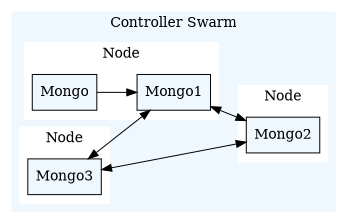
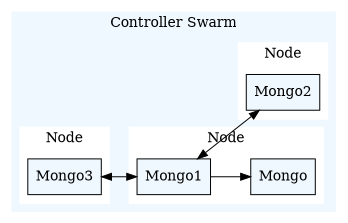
edge "Mongo" -> "Mongo1": reversed
edge "Mongo2" -- "Mongo3": removed
